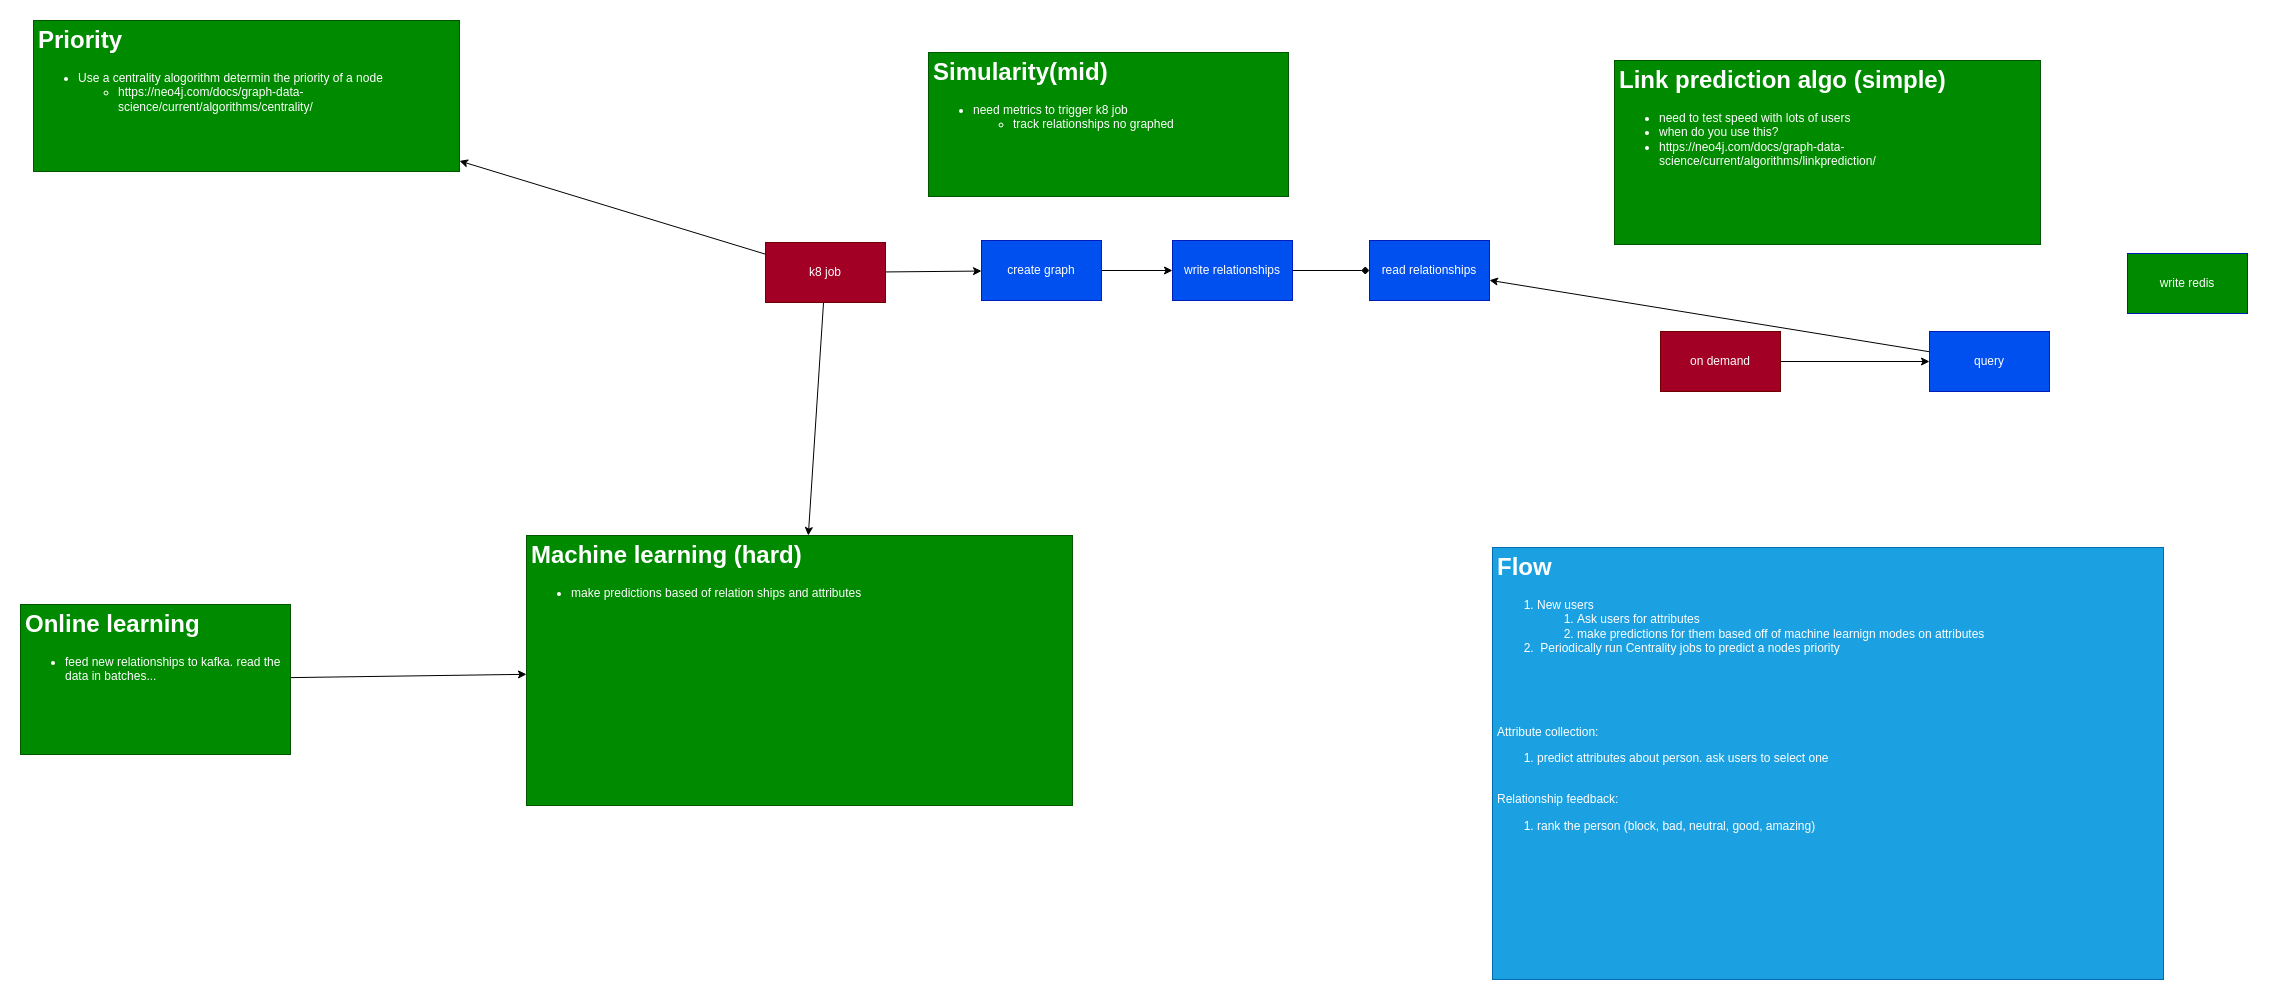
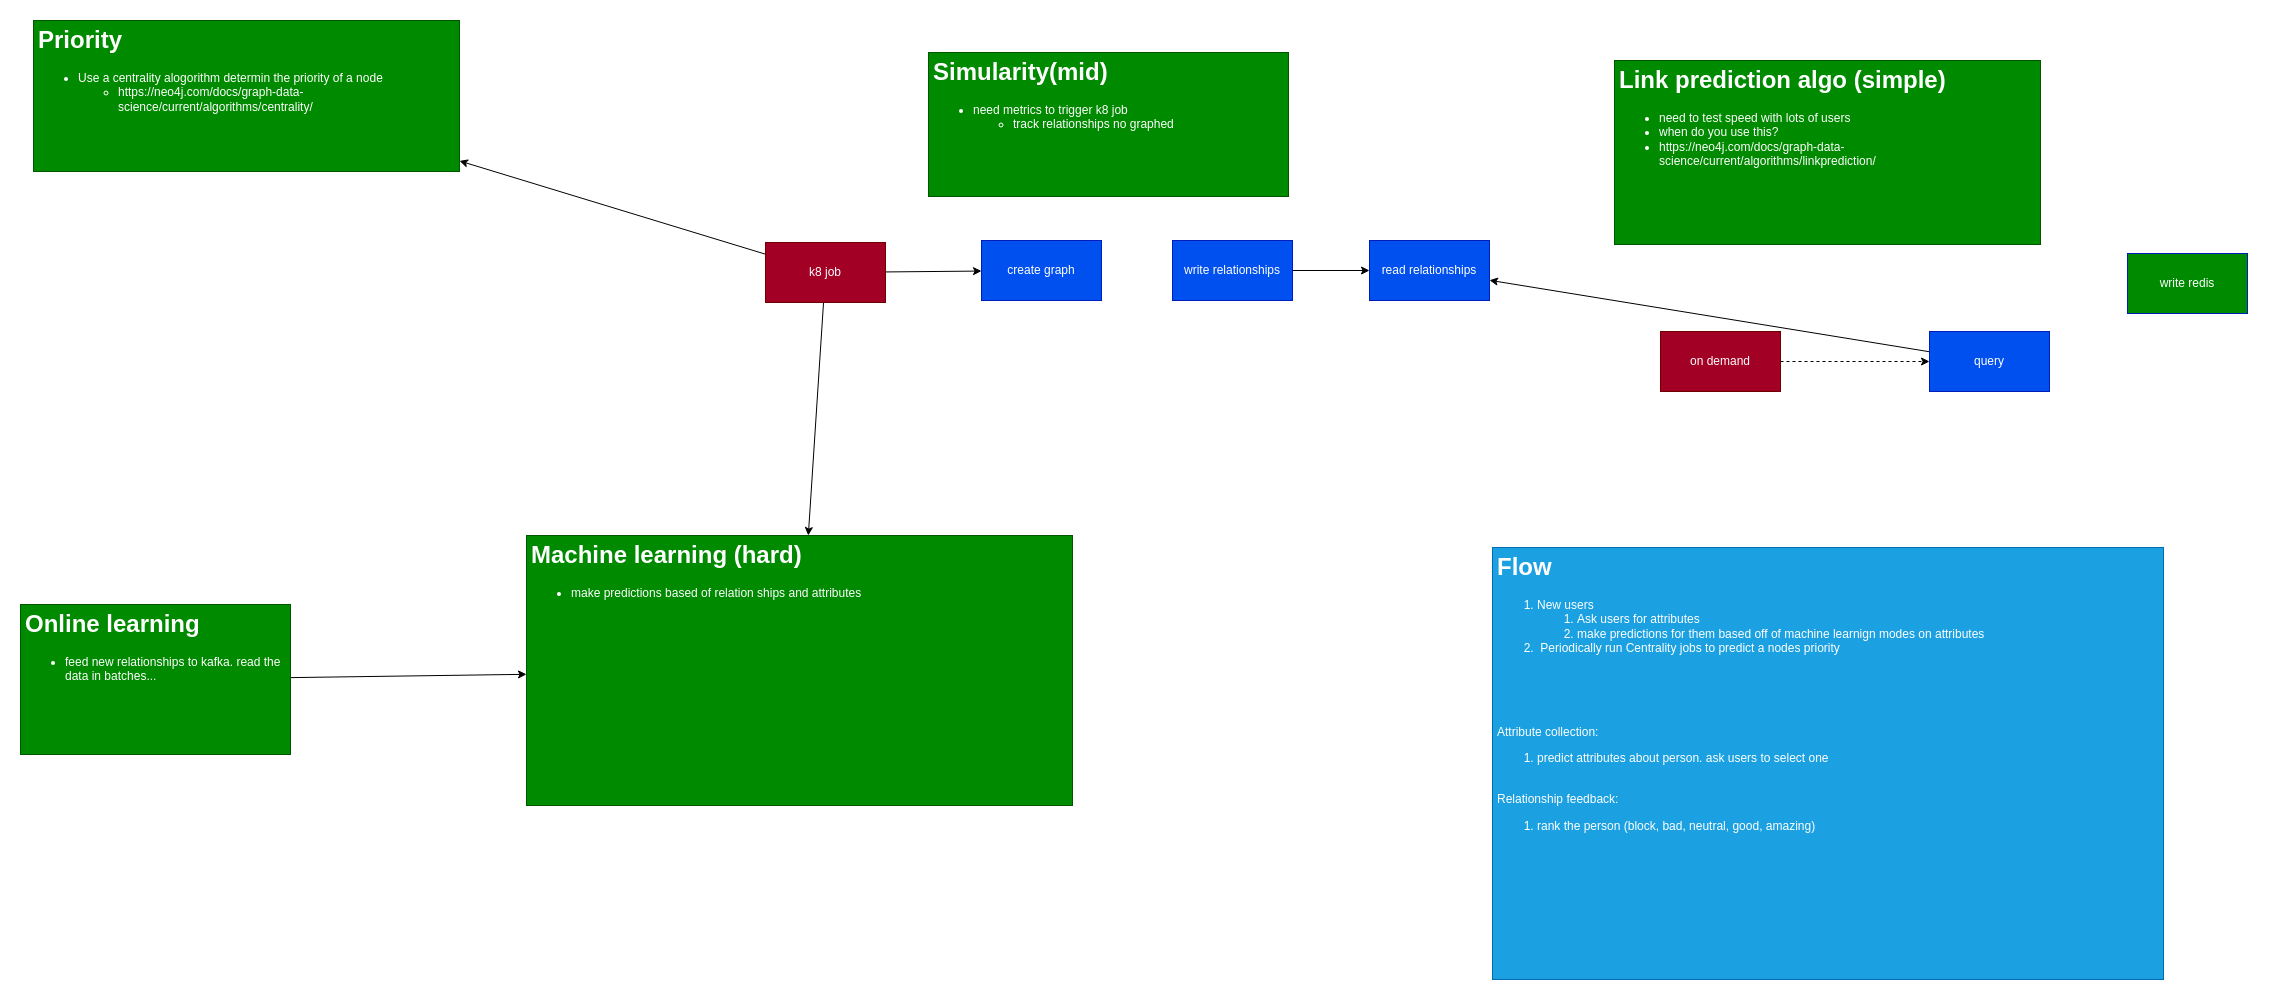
edge "create graph" -> "write relationships": removed
edge "write relationships" -> "read relationships": arrowhead diamond -> classic
edge "on demand" -> "query": style solid -> dashed
